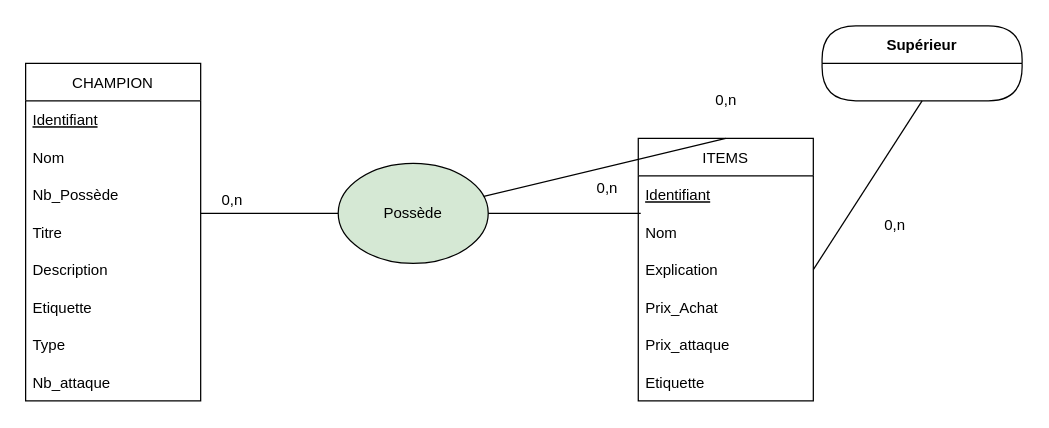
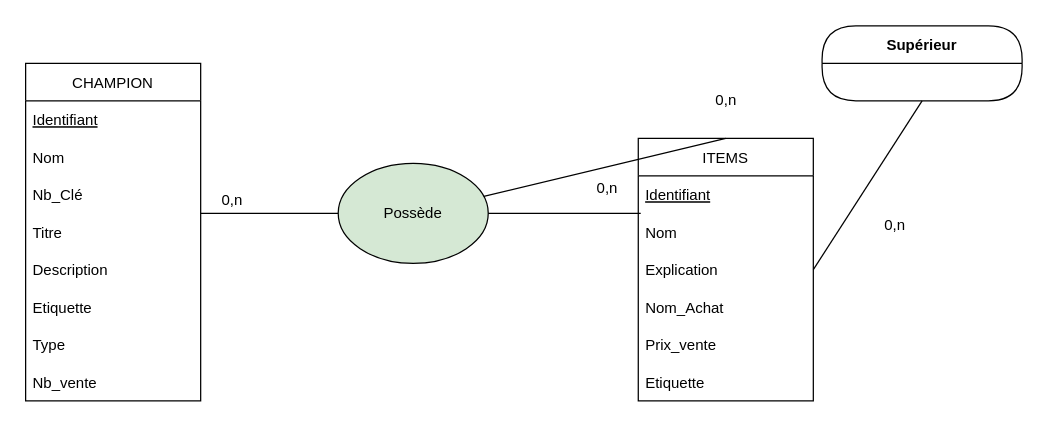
node "Nb_Possède": label "Nb_Possède" -> "Nb_Clé"
node "Prix_Achat": label "Prix_Achat" -> "Nom_Achat"
node "Prix_attaque": label "Prix_attaque" -> "Prix_vente"
node "Nb_attaque": label "Nb_attaque" -> "Nb_vente"
